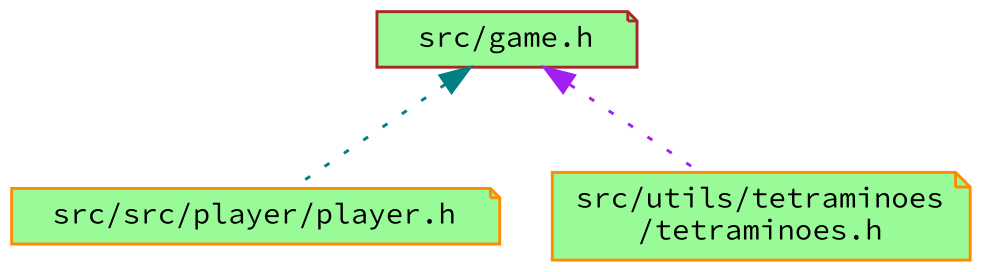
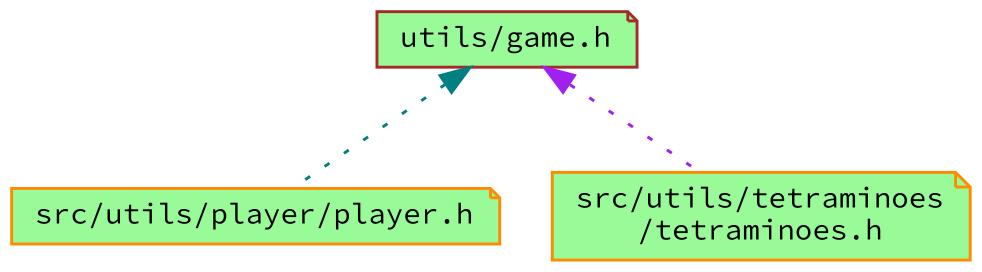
node "src/game.h": label "src/game.h" -> "utils/game.h"
node "src/src/player/player.h": label "src/src/player/player.h" -> "src/utils/player/player.h"
